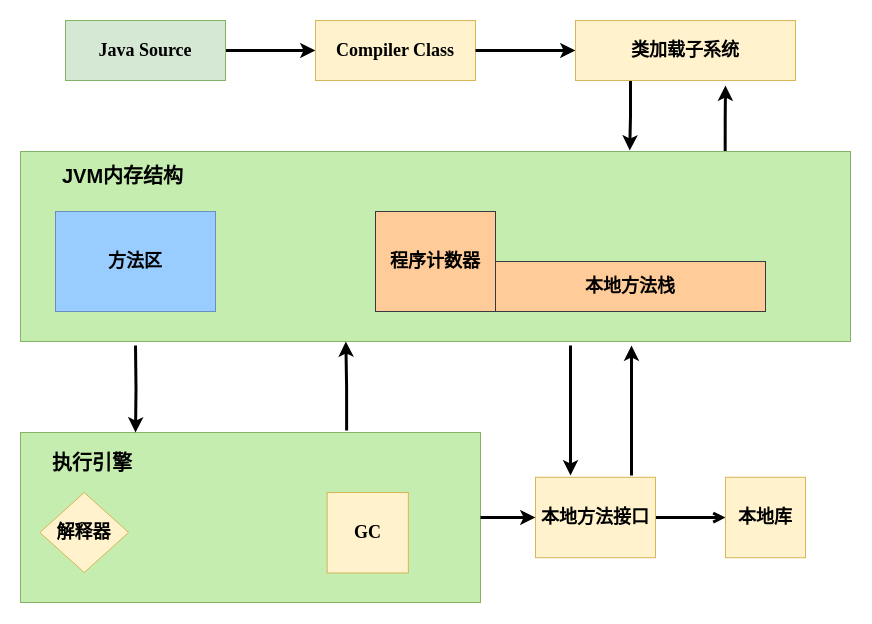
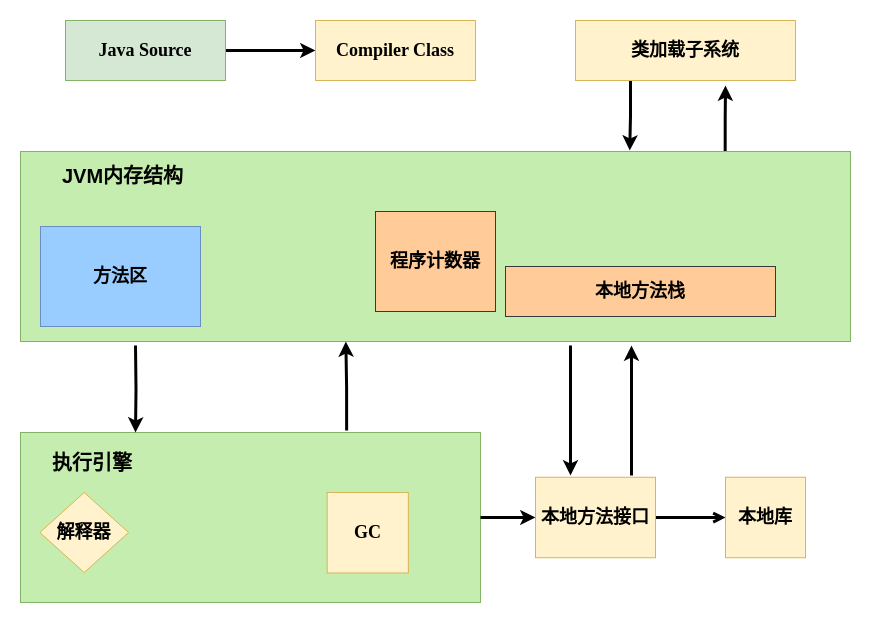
edge "Compiler Class" -> "类加载子系统": removed
node "方法区": moved (136, 262) -> (121, 277)
node "本地方法栈": moved (631, 287) -> (641, 292)
